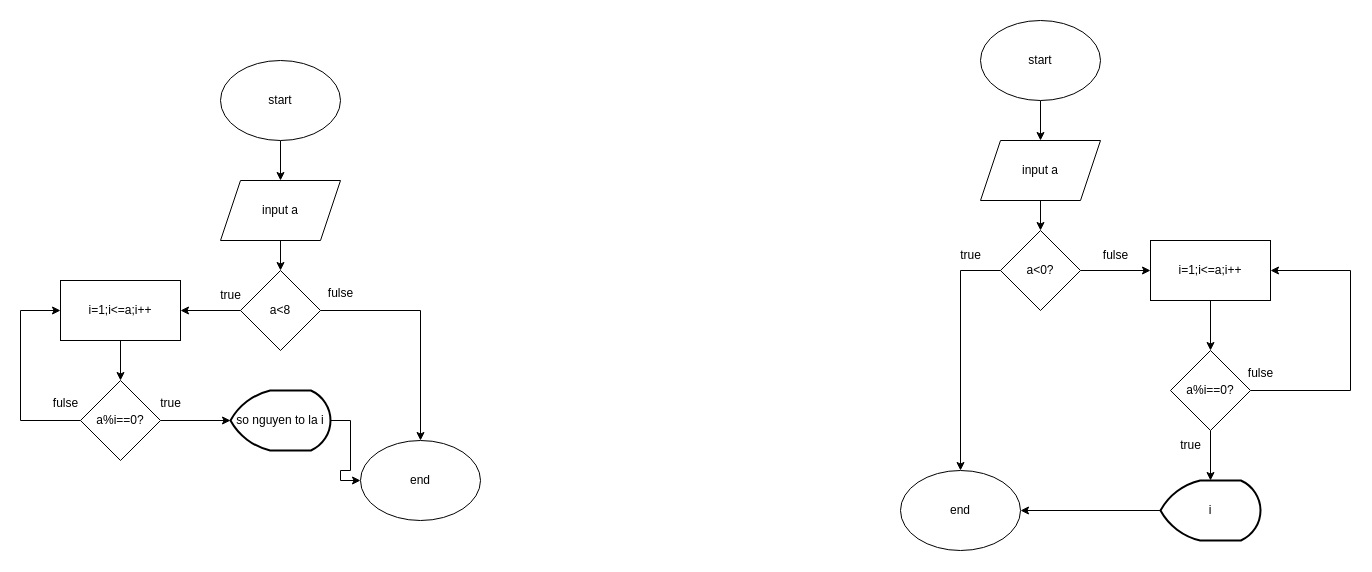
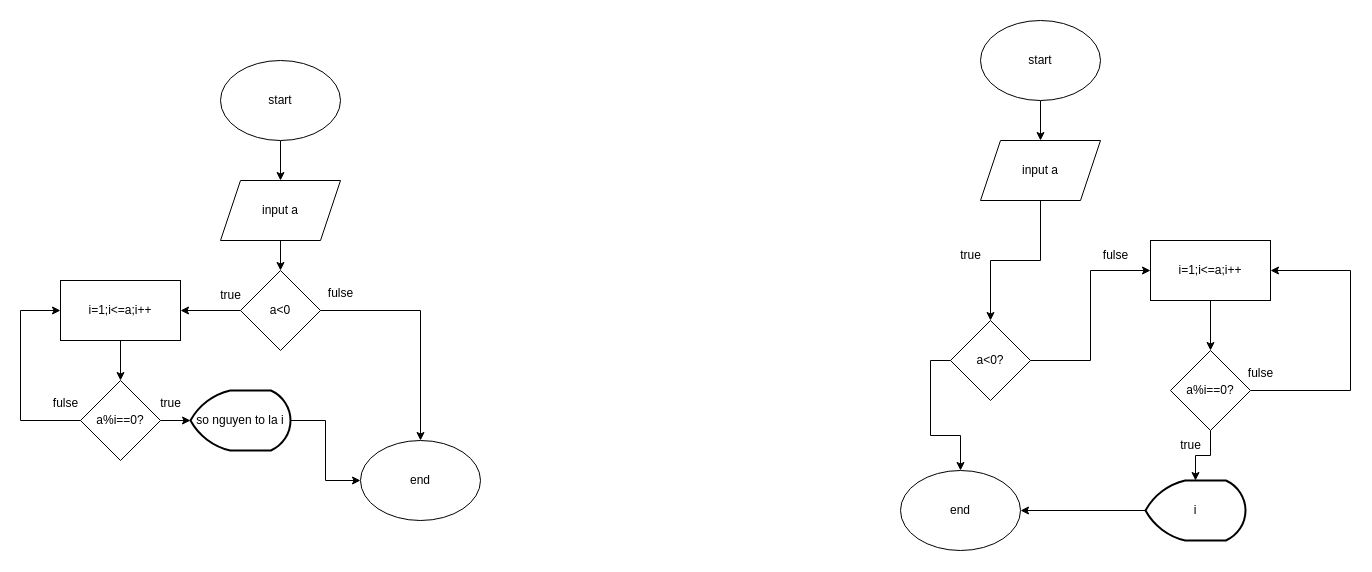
node "a<0?": moved (1041, 271) -> (991, 361)
node "a<8": label "a<8" -> "a<0"
node "so nguyen to la i": moved (281, 421) -> (241, 421)
node "i": moved (1211, 511) -> (1196, 511)
